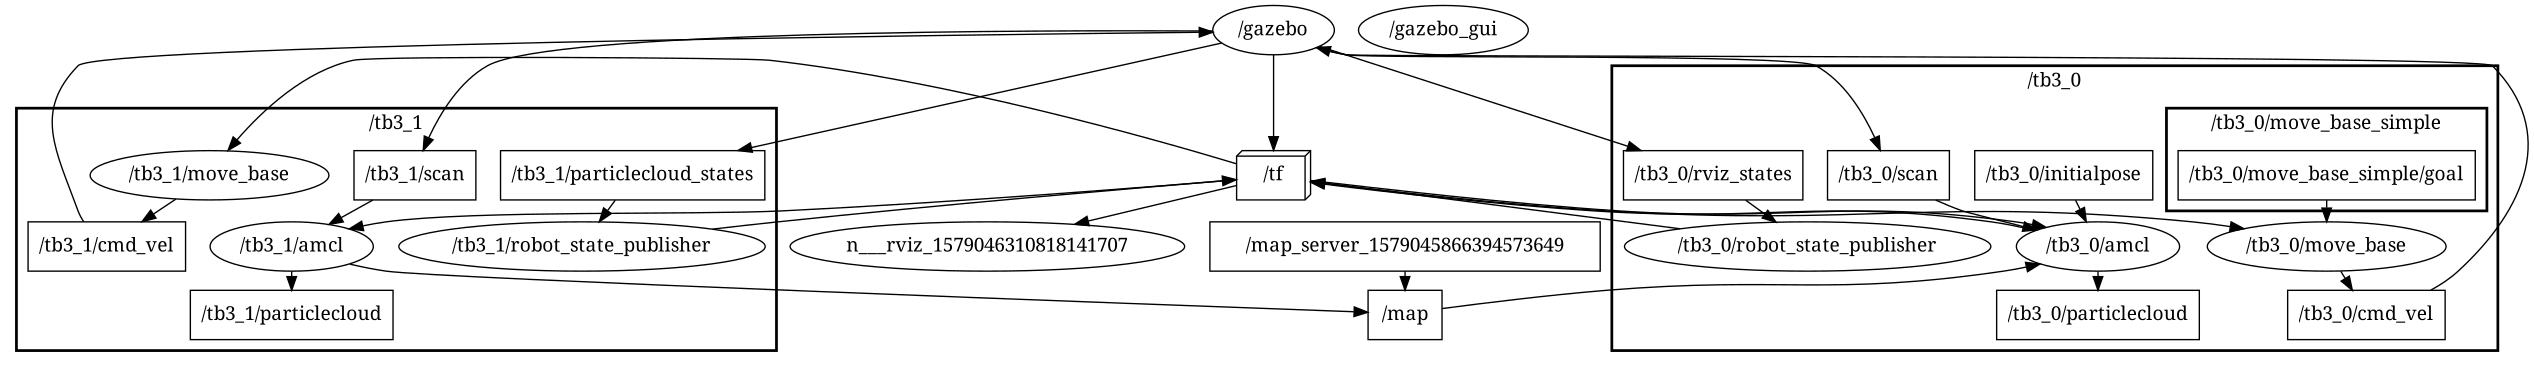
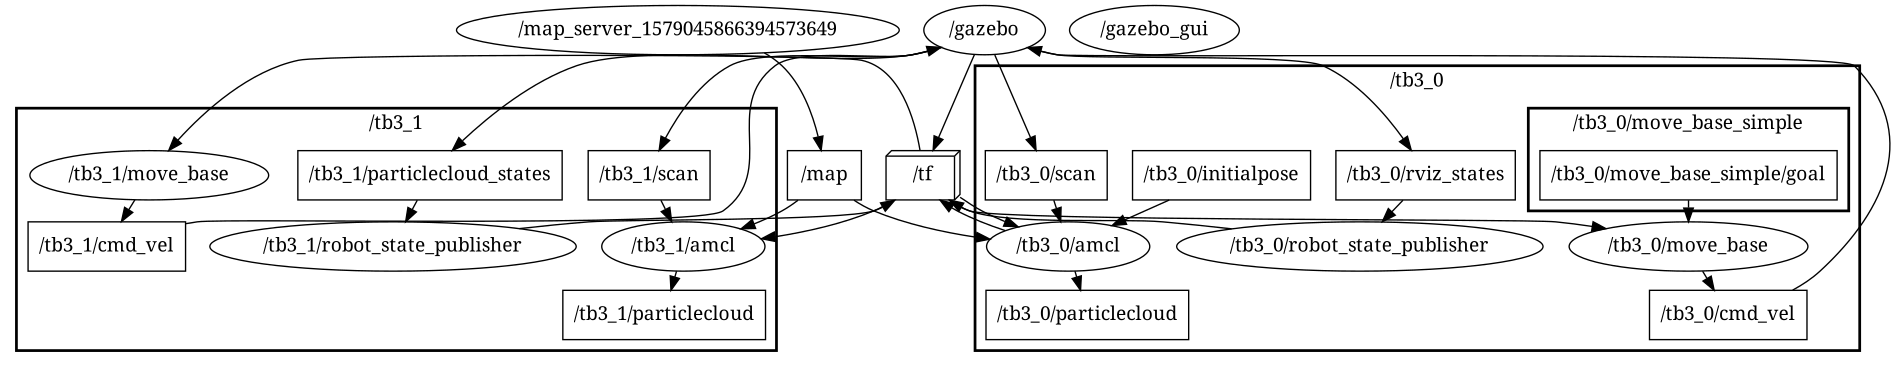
node "n___rviz_1579046310818141707": removed
node "/map_server_1579045866394573649": shape box -> ellipse
edge "/tb3_1/amcl" -> "/map": reversed
